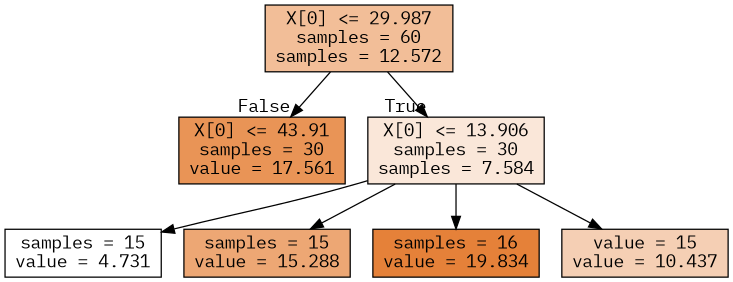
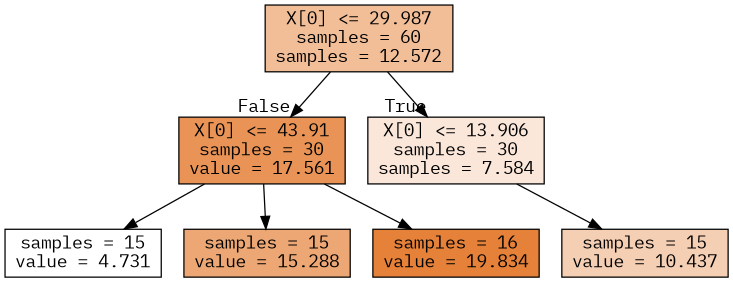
edge "X[0] <= 13.906 samples = 30 samples = 7.584" -> "samples = 16 value = 19.834": now "X[0] <= 43.91 samples = 30 value = 17.561" -> "samples = 16 value = 19.834"
edge "X[0] <= 13.906 samples = 30 samples = 7.584" -> "samples = 15 value = 15.288": now "X[0] <= 43.91 samples = 30 value = 17.561" -> "samples = 15 value = 15.288"
edge "X[0] <= 13.906 samples = 30 samples = 7.584" -> "samples = 15 value = 4.731": now "X[0] <= 43.91 samples = 30 value = 17.561" -> "samples = 15 value = 4.731"
node "value = 15 value = 10.437": label "value = 15 value = 10.437" -> "samples = 15 value = 10.437"
